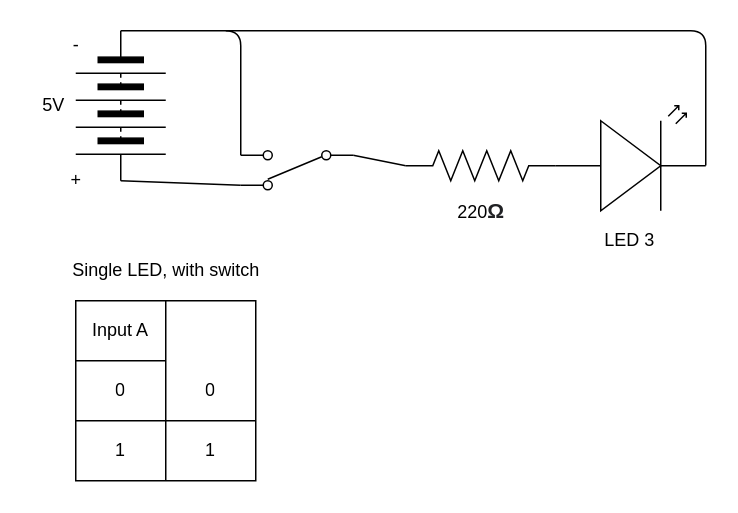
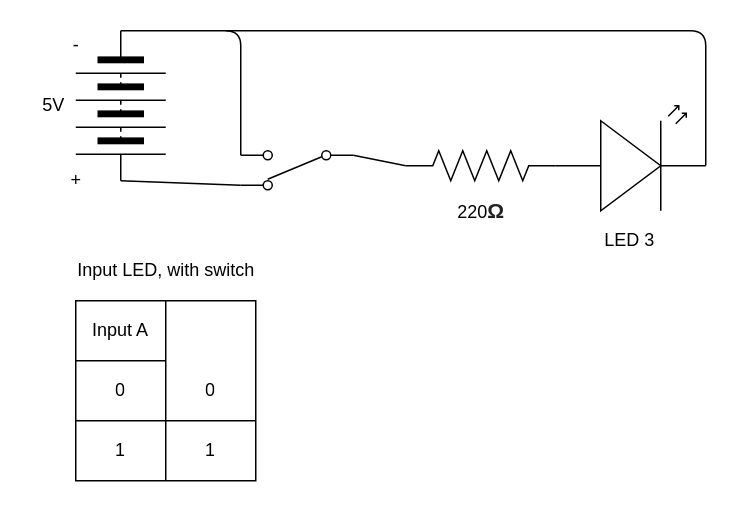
node "Single LED, with switch": label "Single LED, with switch" -> "Input LED, with switch"
